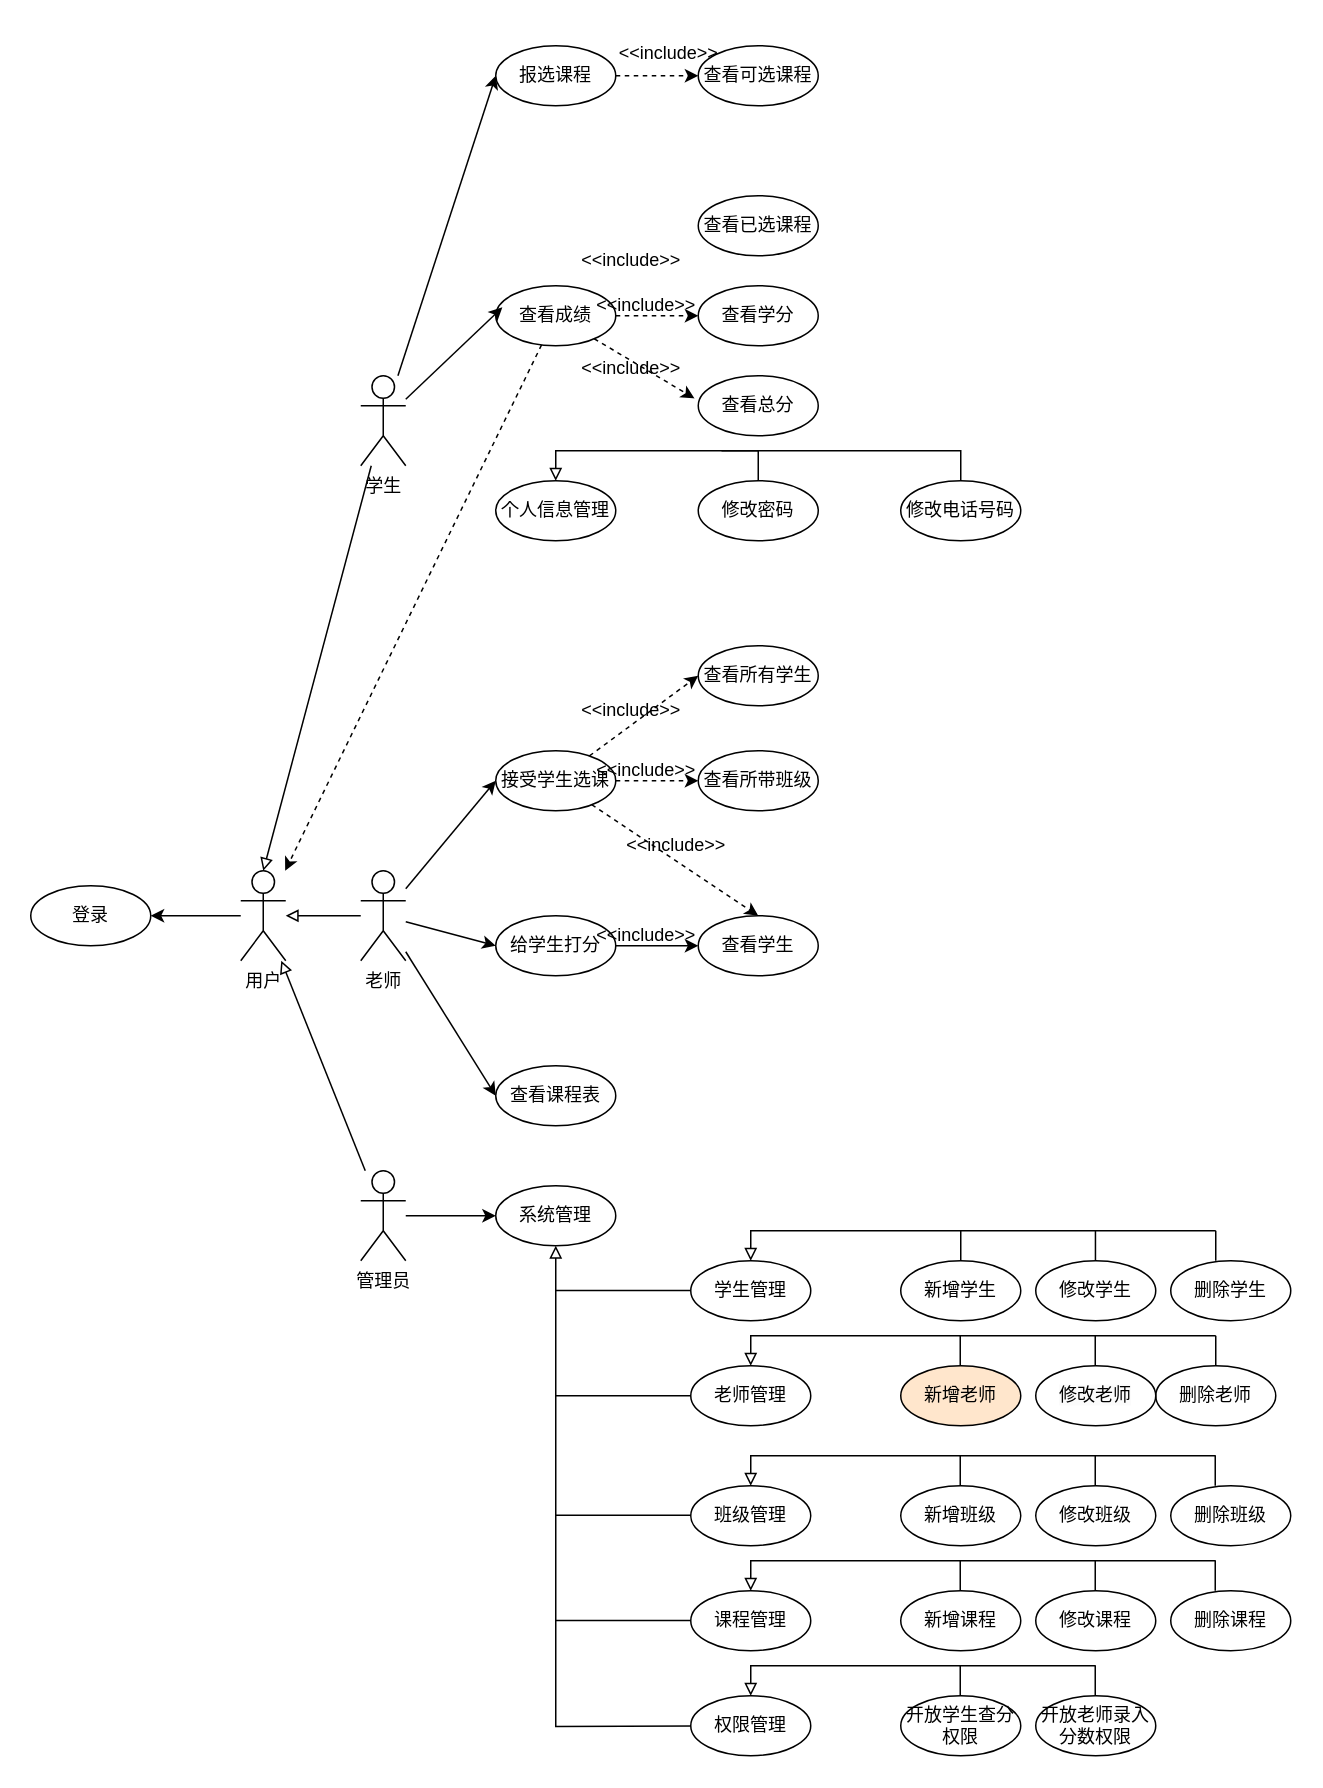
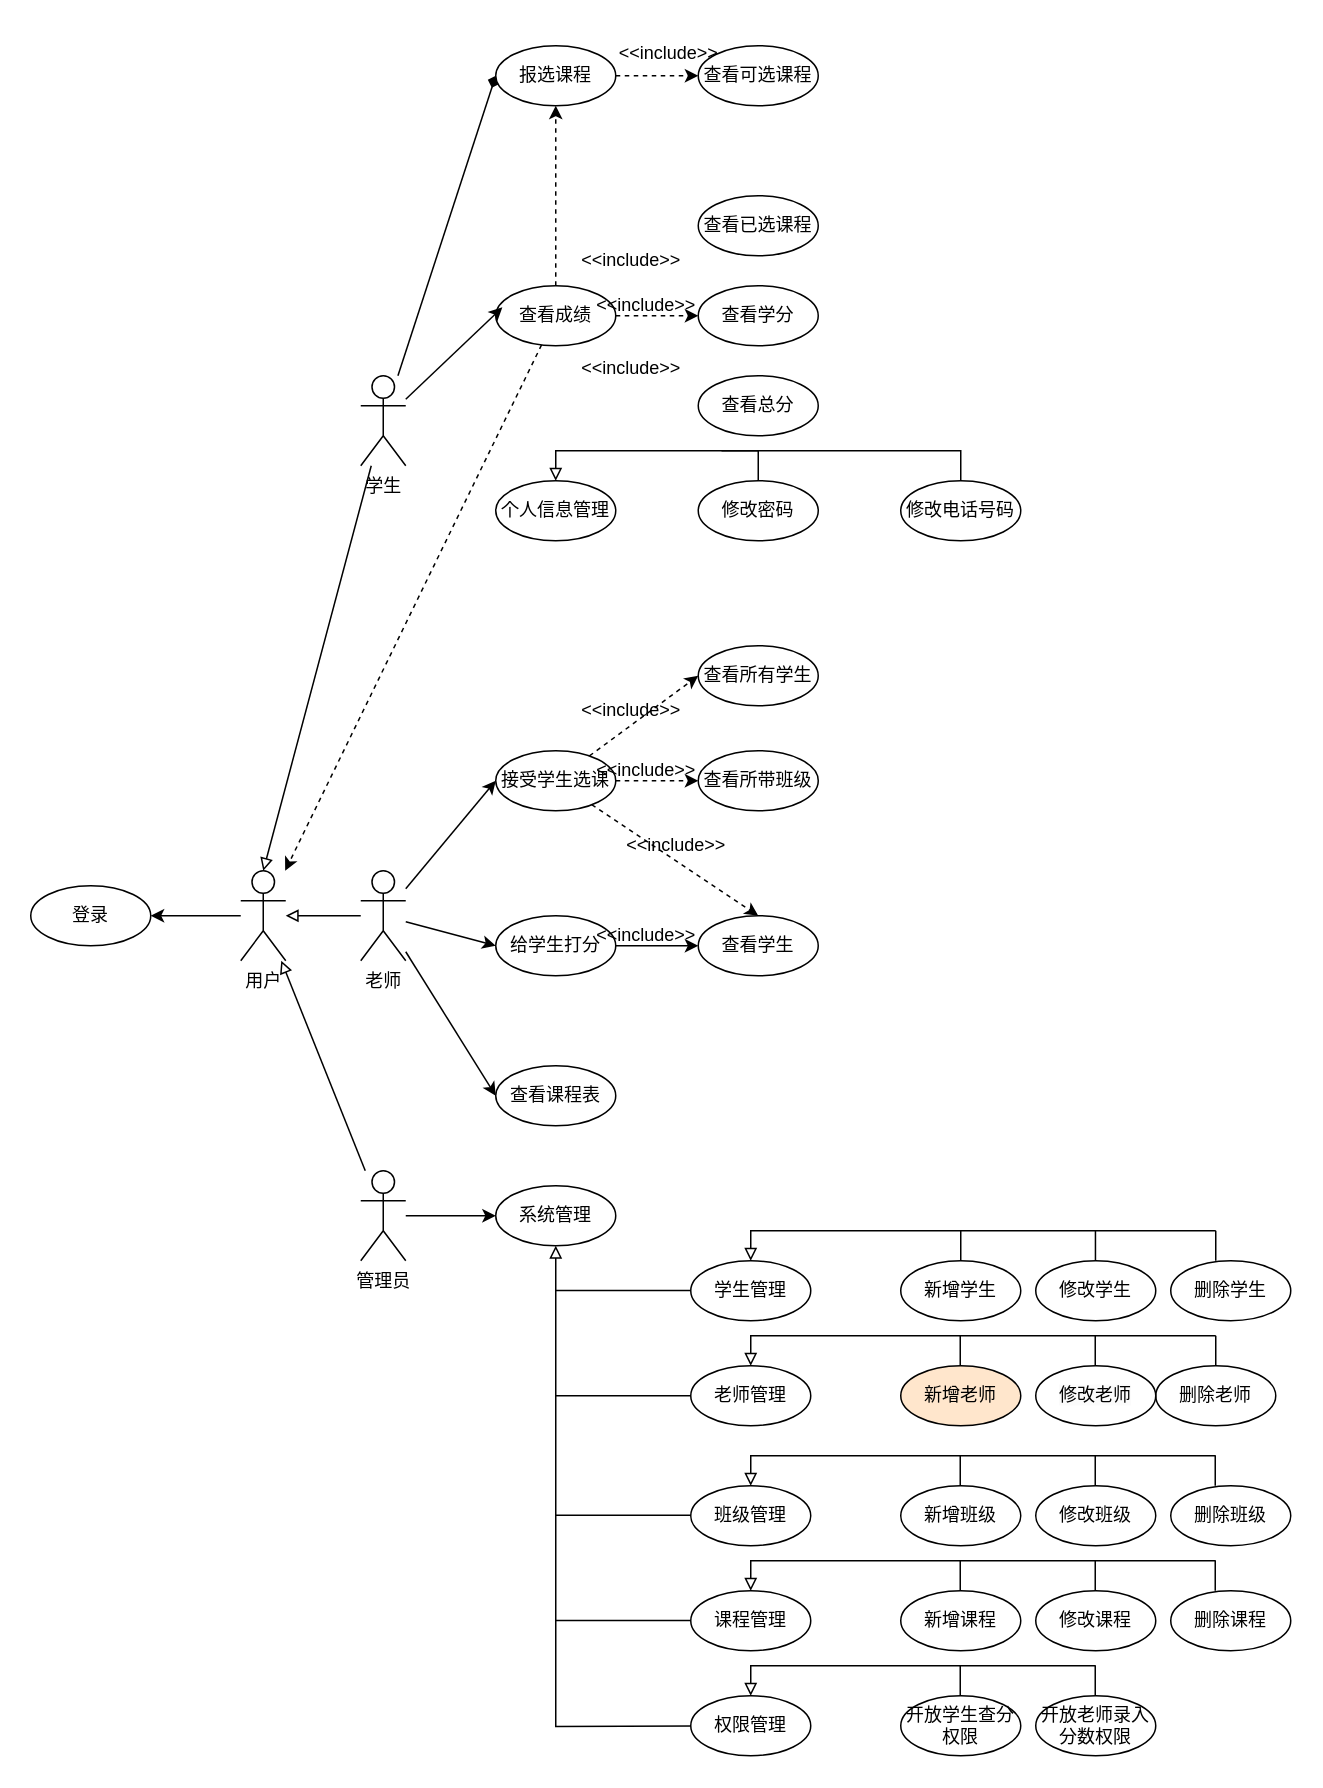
edge "学生" -> "报选课程": arrowhead classic -> diamond
edge "查看成绩" -> "查看总分": now "查看成绩" -> "报选课程"
